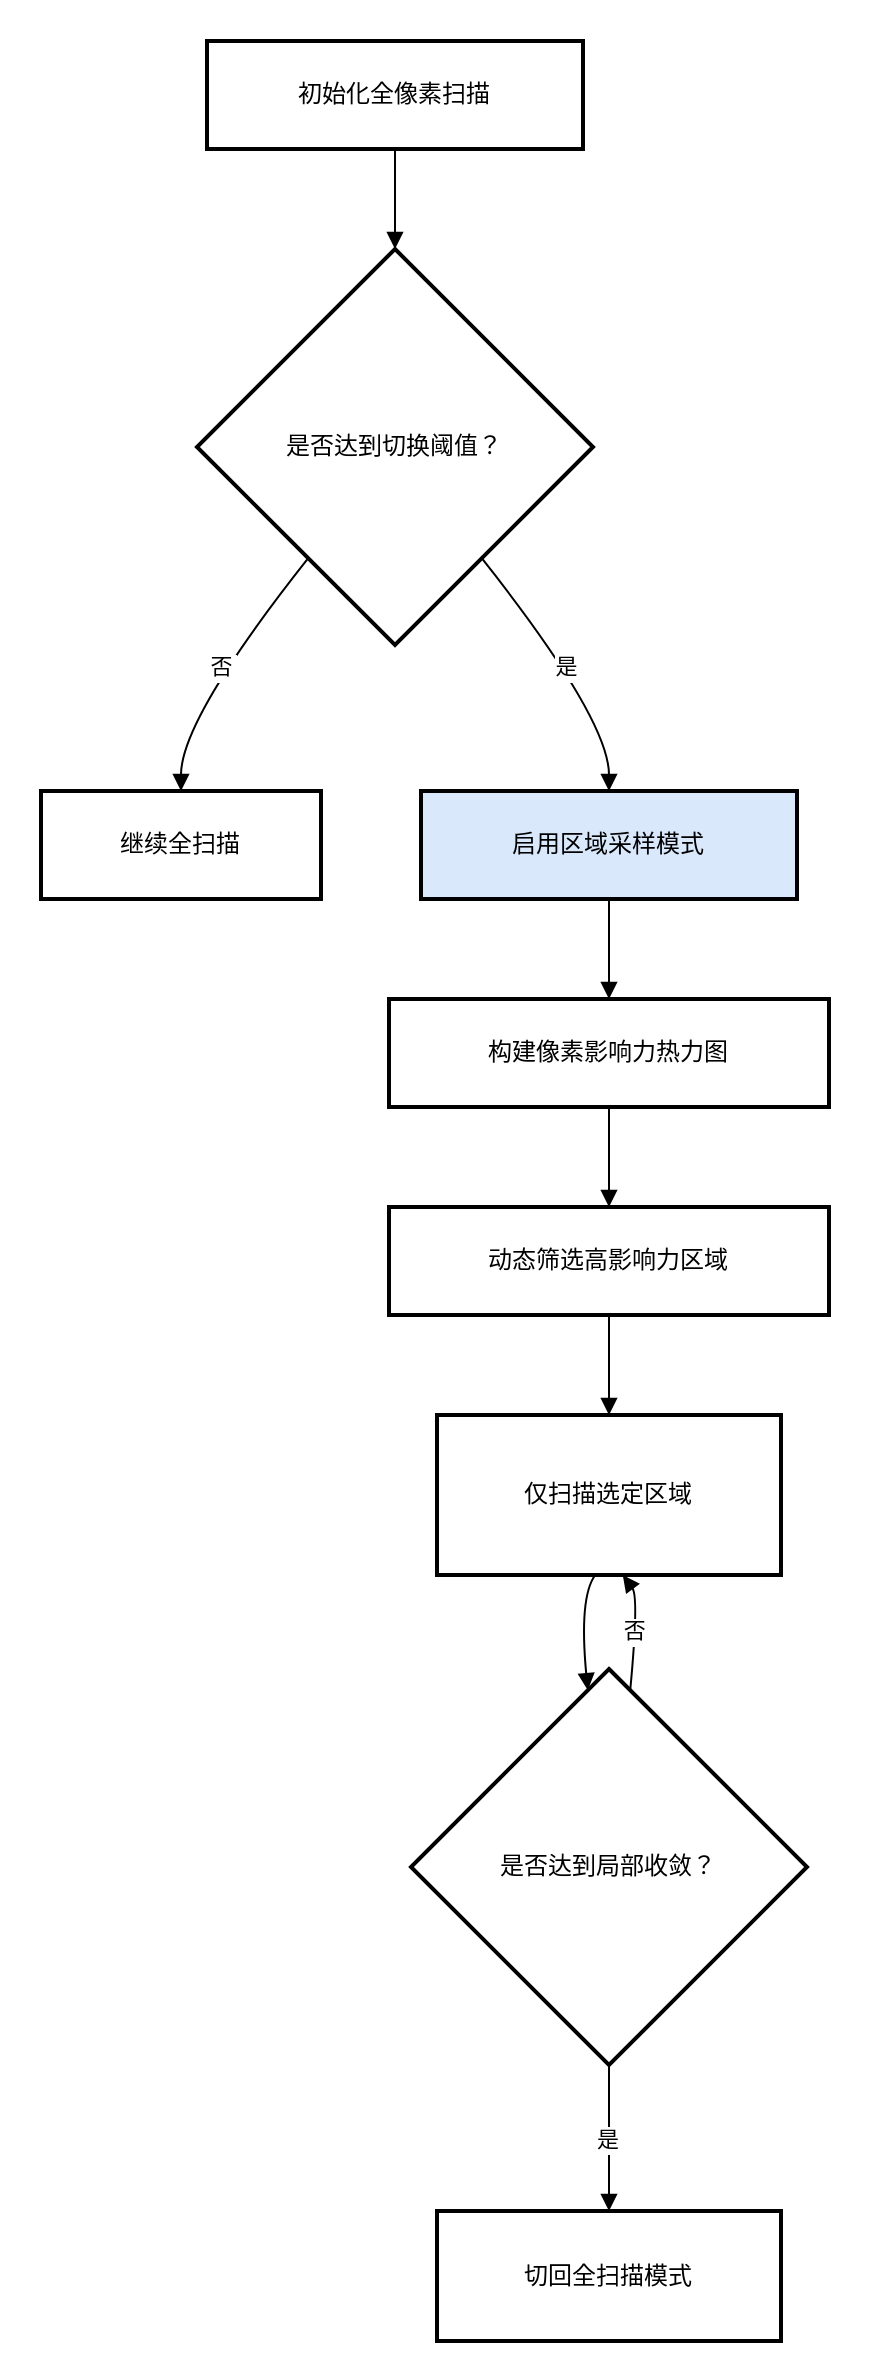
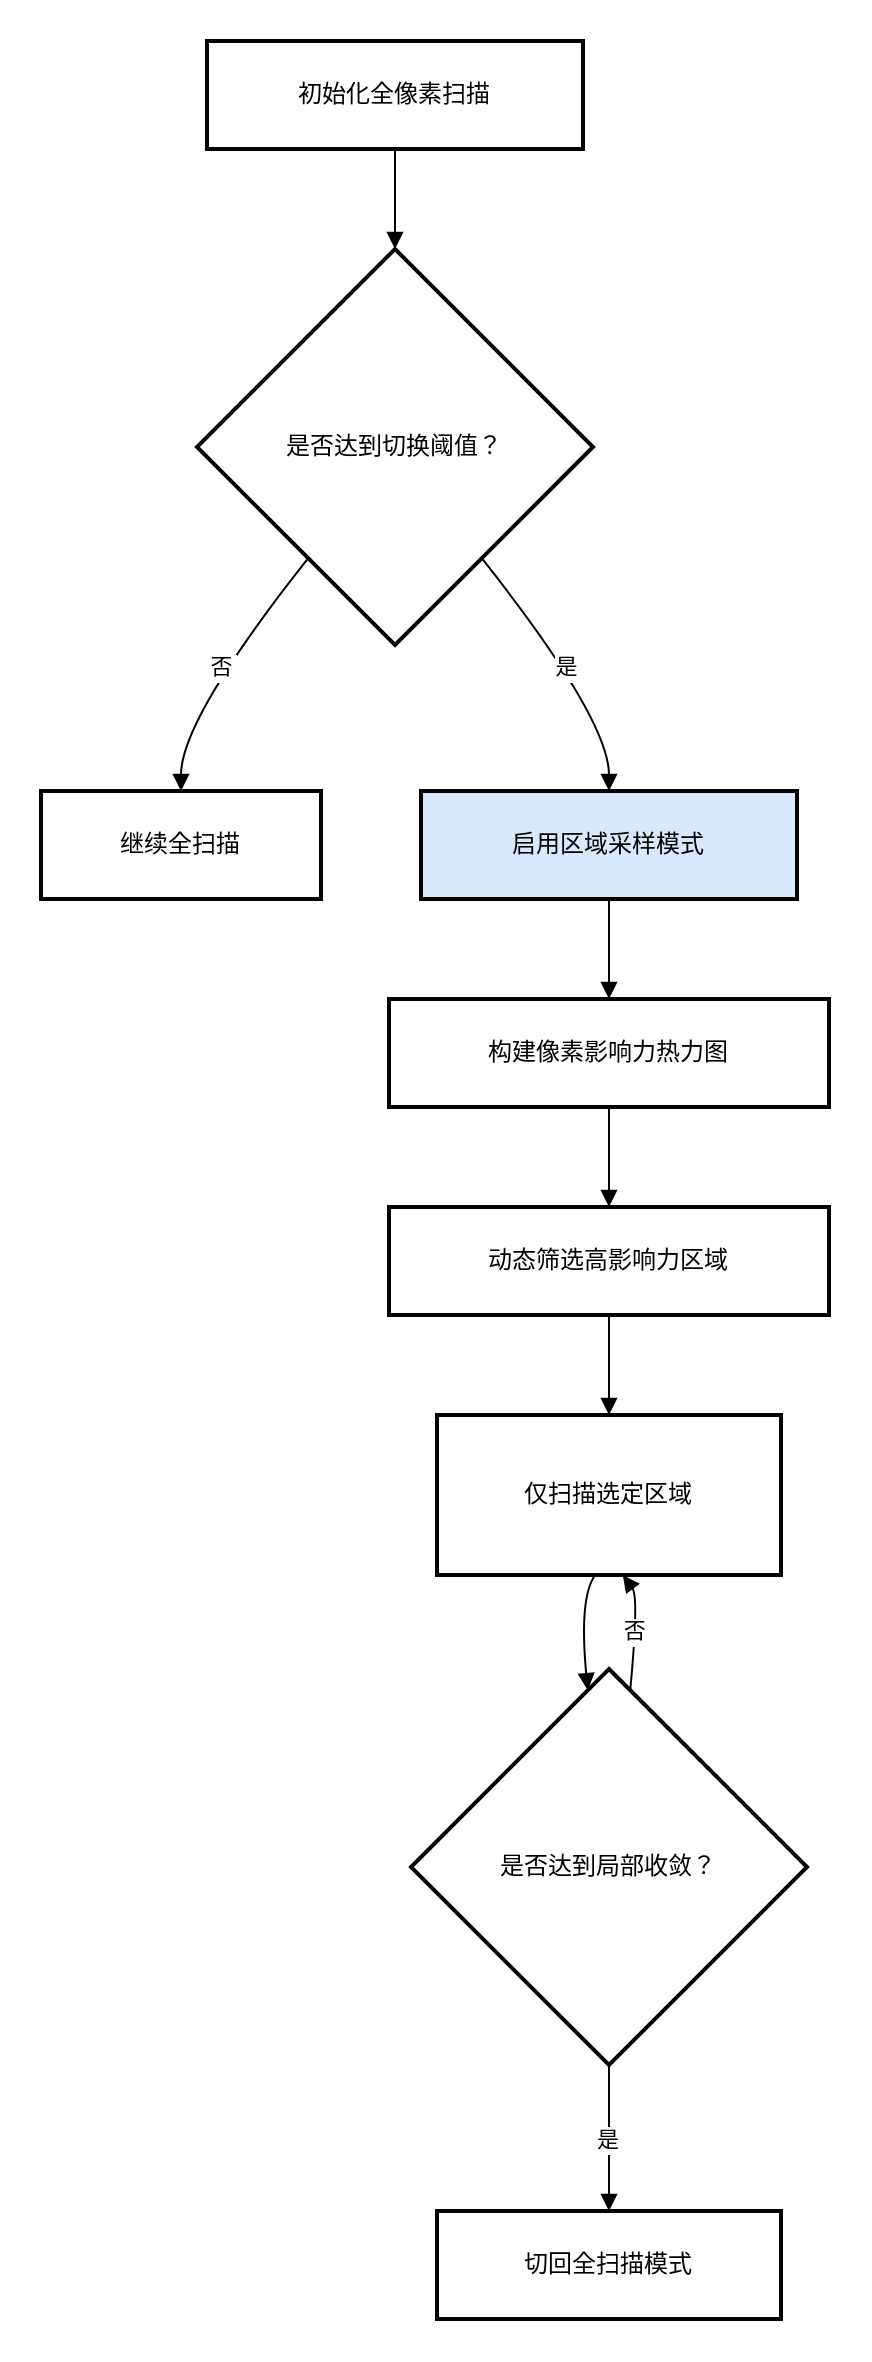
node "切回全扫描模式": size 344x130 -> 344x108
